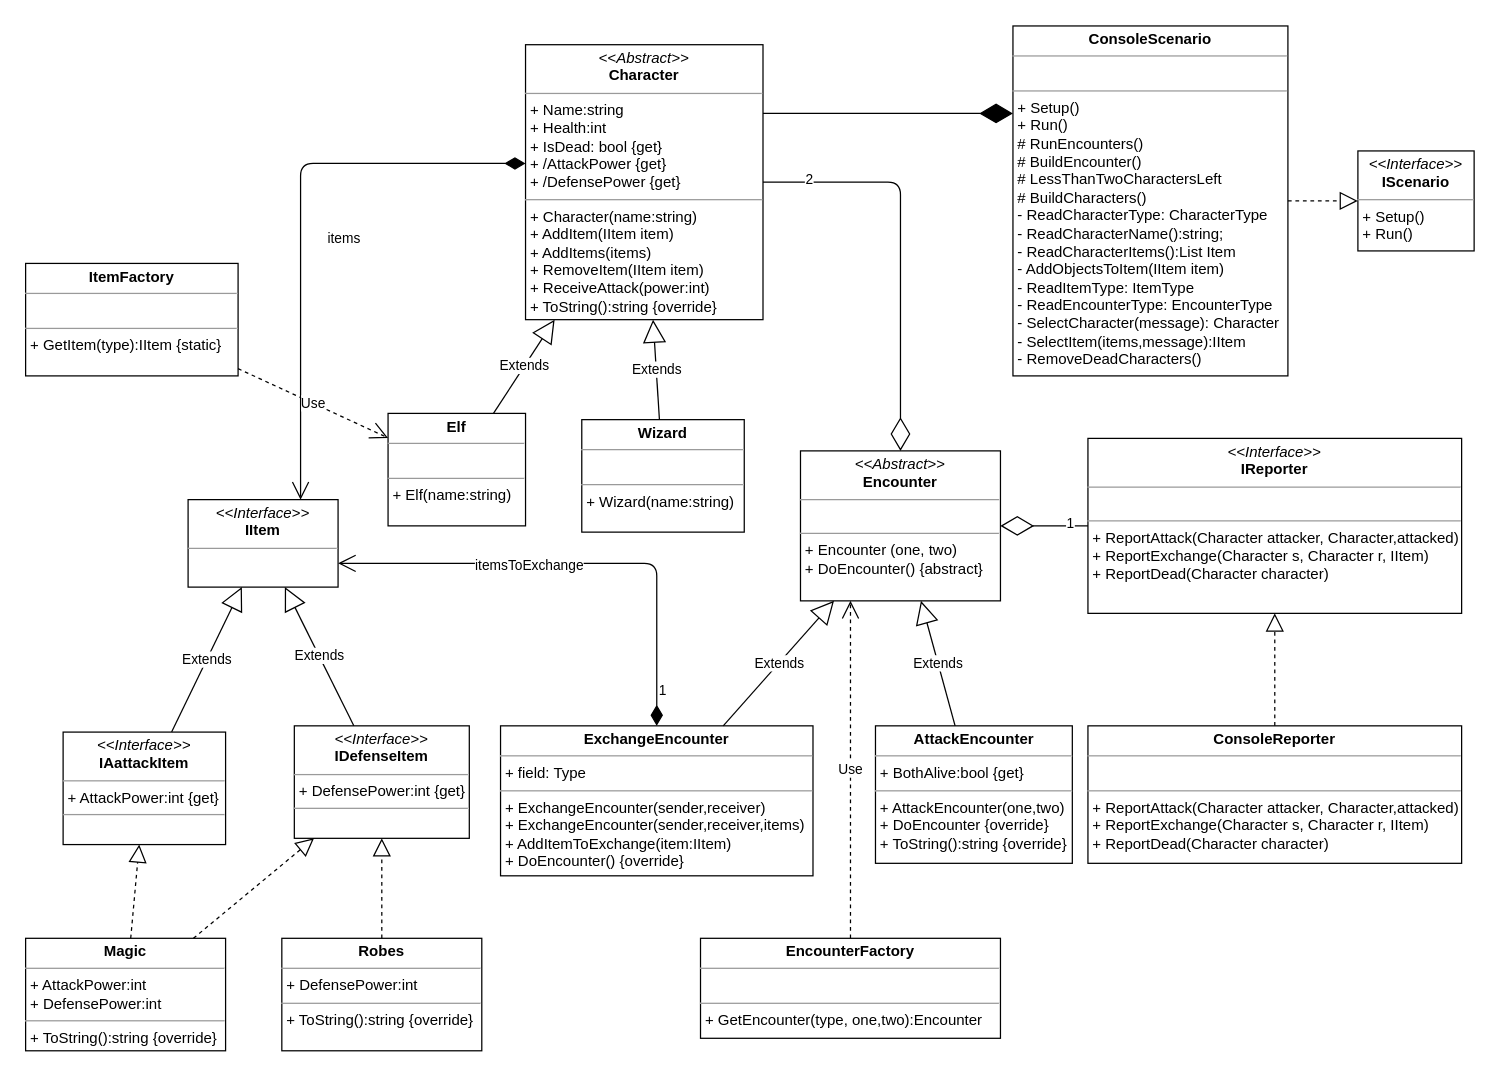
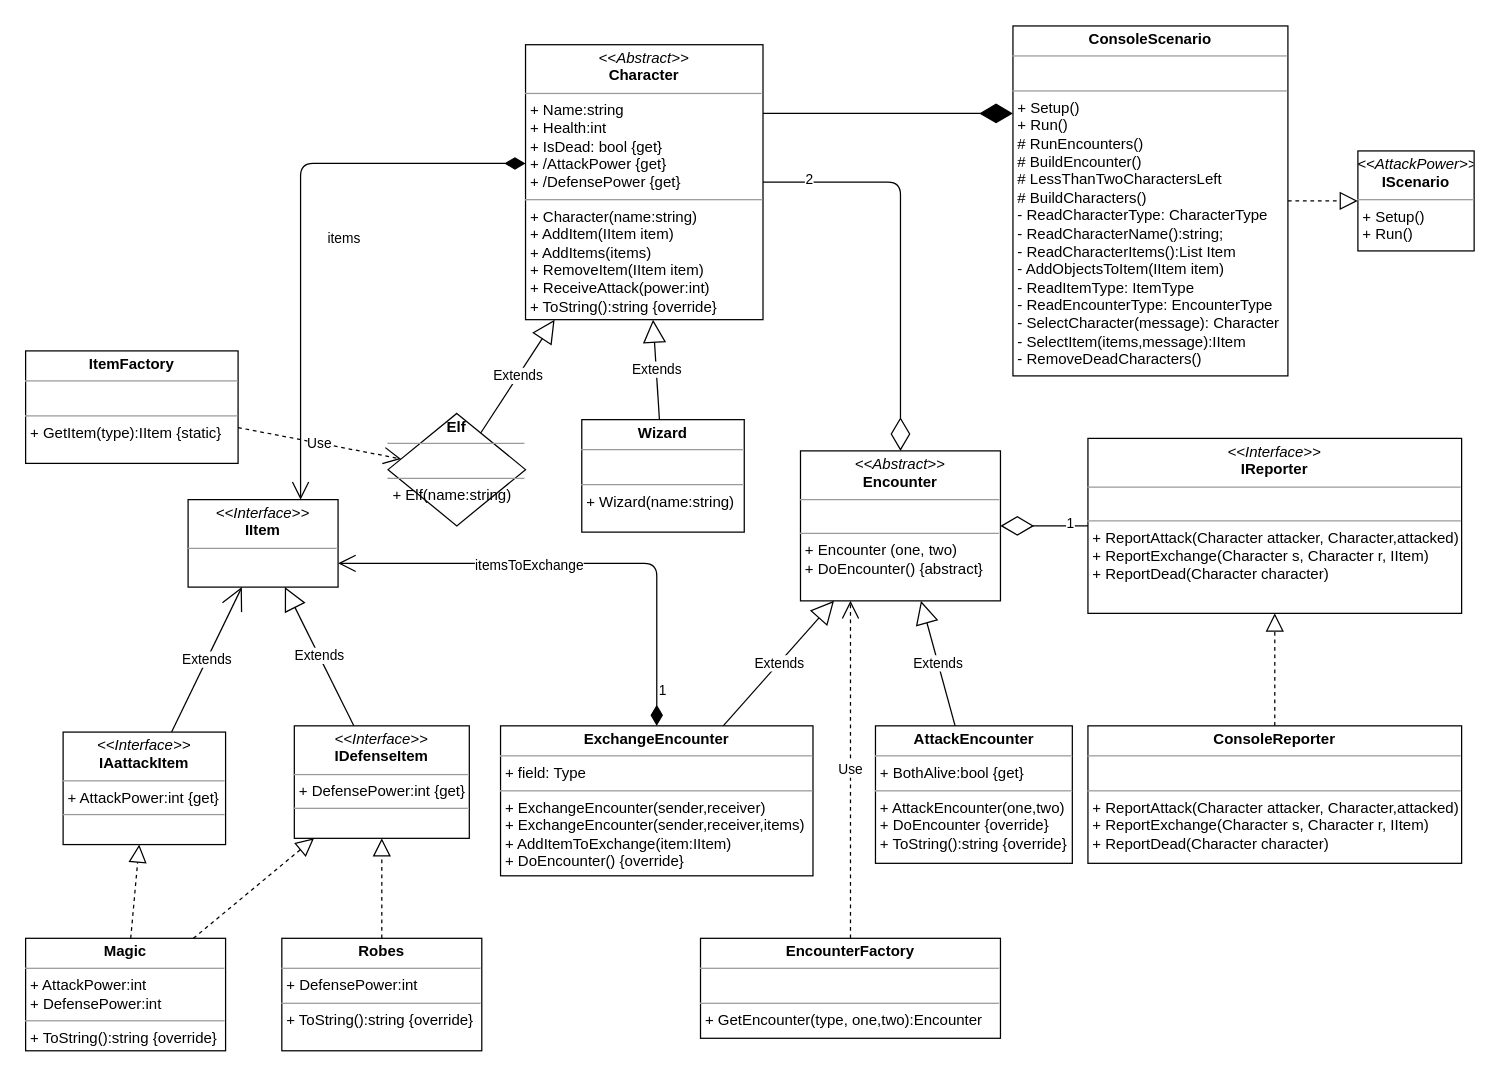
node "<<Interface>> IScenario + Setup() + Run()": label "<<Interface>> IScenario + Setup() + Run()" -> "<<AttackPower>> IScenario + Setup() + Run()"
node "ItemFactory + GetItem(type):IItem {static}": moved (132, 319) -> (132, 407)
node "Elf + Elf(name:string)": shape rectangle -> diamond
edge "<<Interface>> IAattackItem + AttackPower:int {get}" -> "<<Interface>> IItem": arrowhead block -> open
